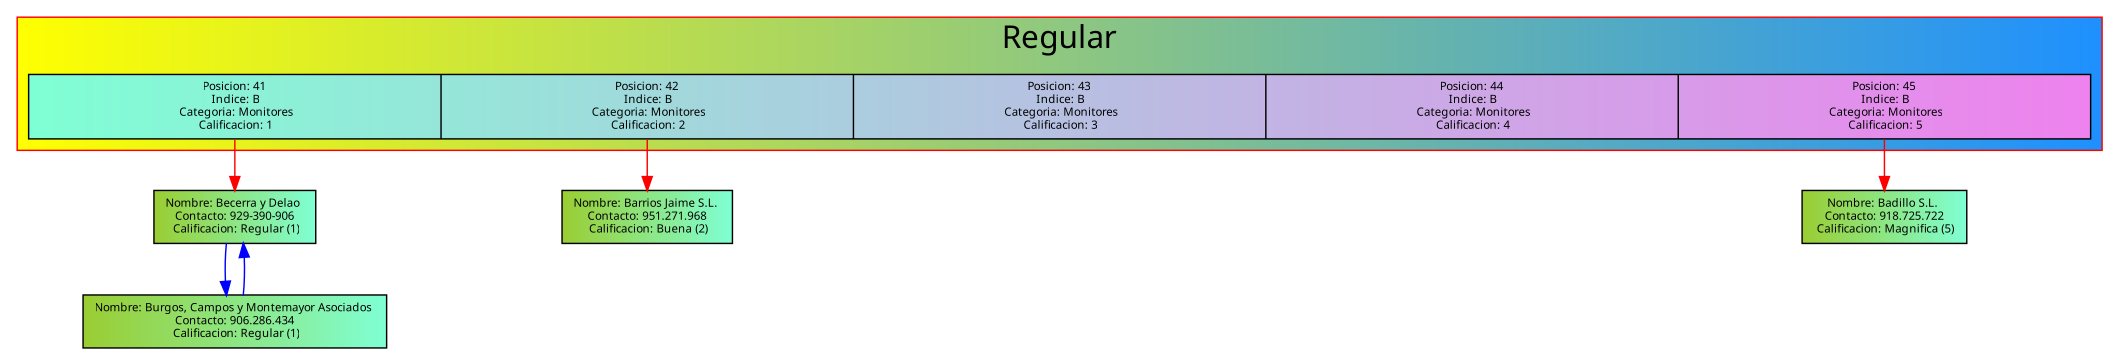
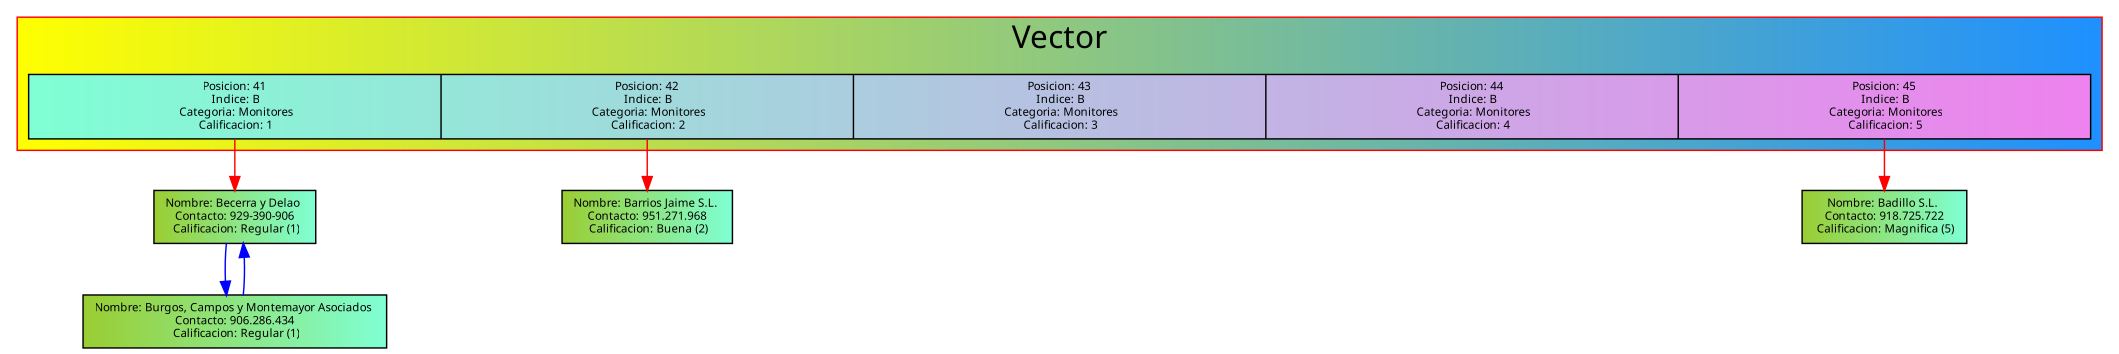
cluster "Regular": label "Regular" -> "Vector"
